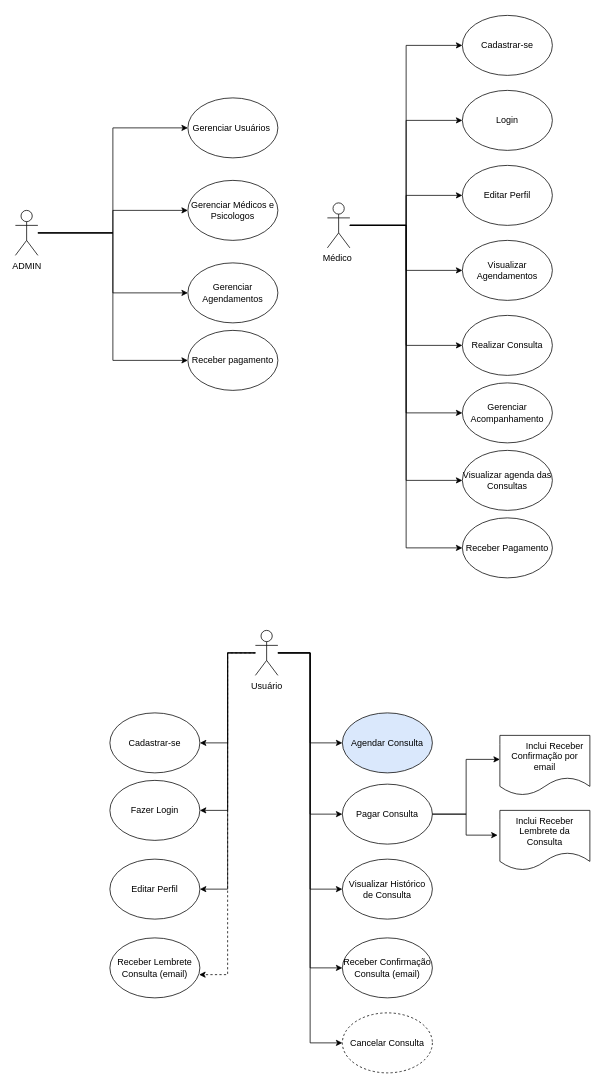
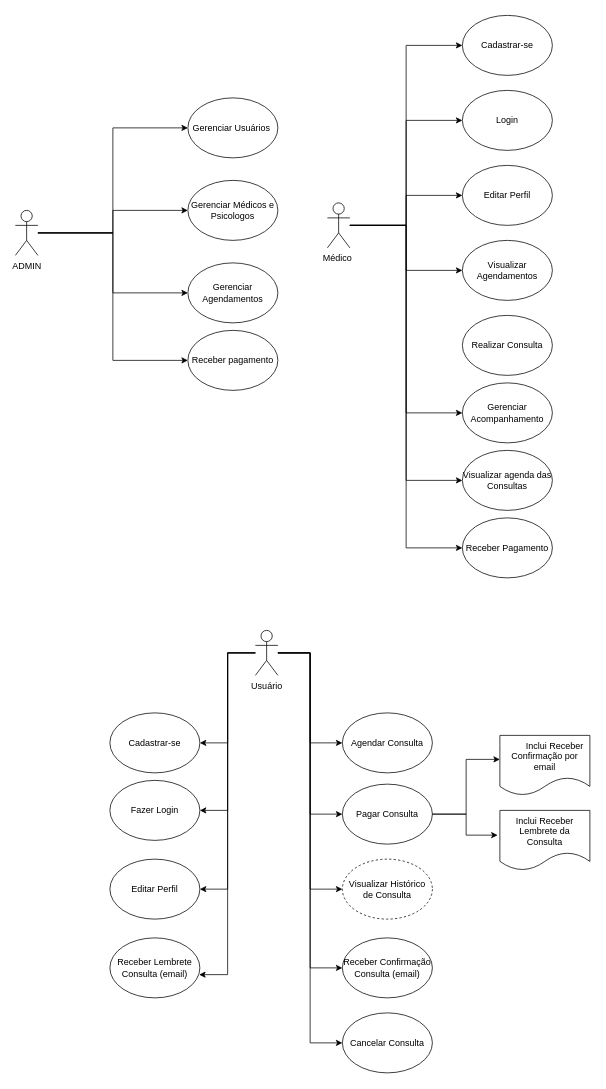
edge "Médico" -> "Realizar Consulta": removed
node "Agendar Consulta": fillcolor #dae8fc -> #ffffff
node "Visualizar Histórico de Consulta": style solid -> dashed
edge "Usuário" -> "Receber Lembrete Consulta (email)": style dashed -> solid
node "Cancelar Consulta": style dashed -> solid
